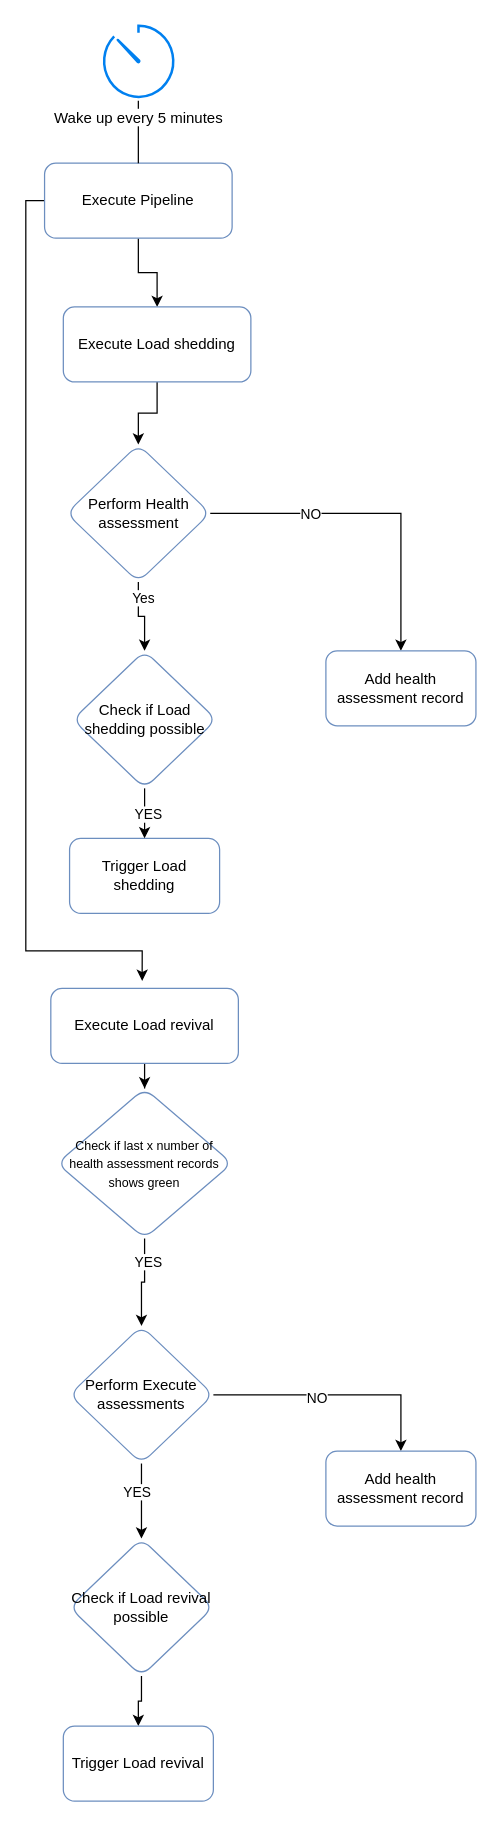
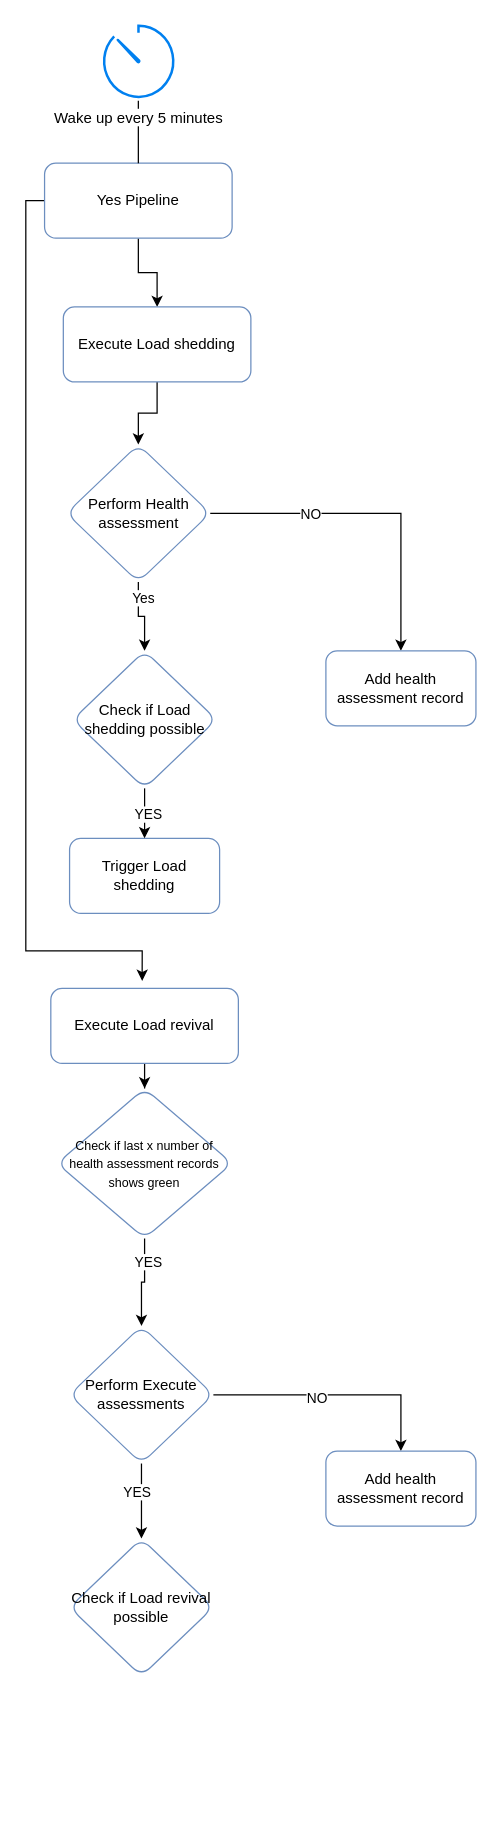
node "Execute Pipeline": label "Execute Pipeline" -> "Yes Pipeline"
edge "Check if Load revival possible" -> "Trigger Load revival": removed
node "Trigger Load revival": removed
